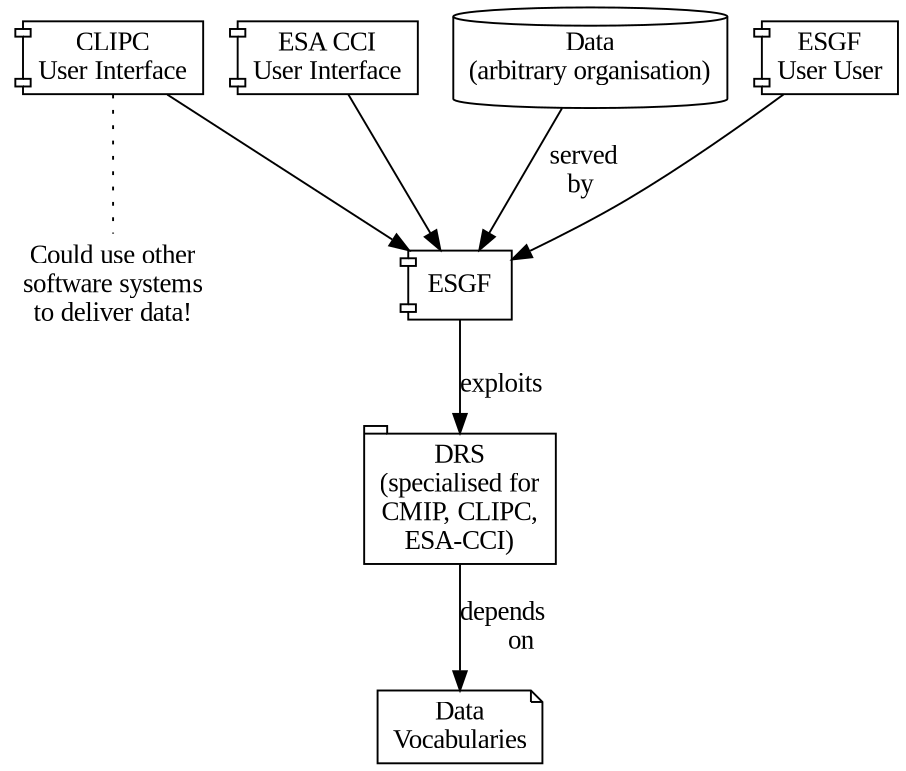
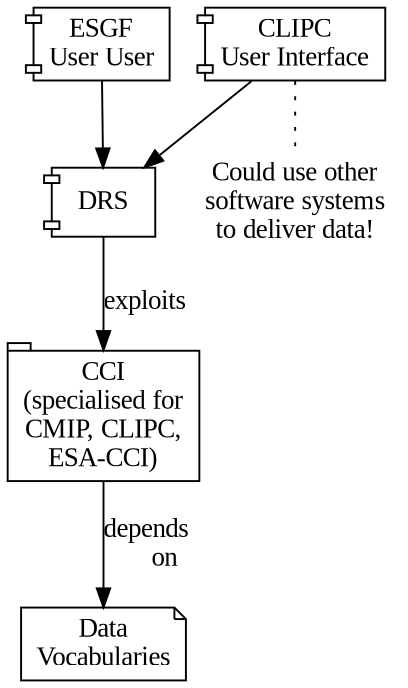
node "ESA CCI User Interface": removed
node "Data (arbitrary organisation)": removed
node "ESGF": label "ESGF" -> "DRS"
node "DRS (specialised for CMIP, CLIPC, ESA-CCI)": label "DRS (specialised for CMIP, CLIPC, ESA-CCI)" -> "CCI (specialised for CMIP, CLIPC, ESA-CCI)"
